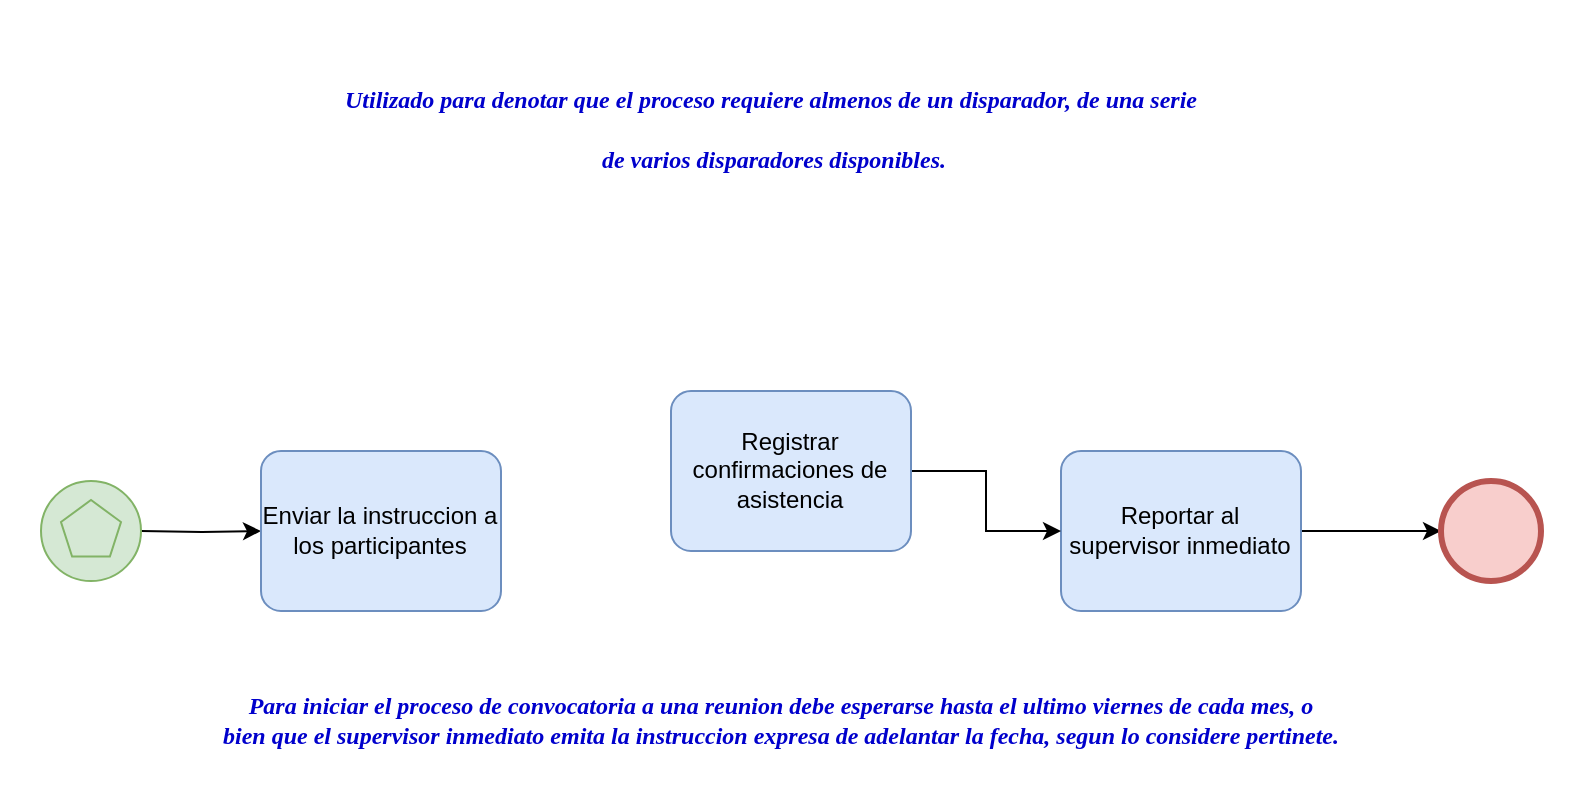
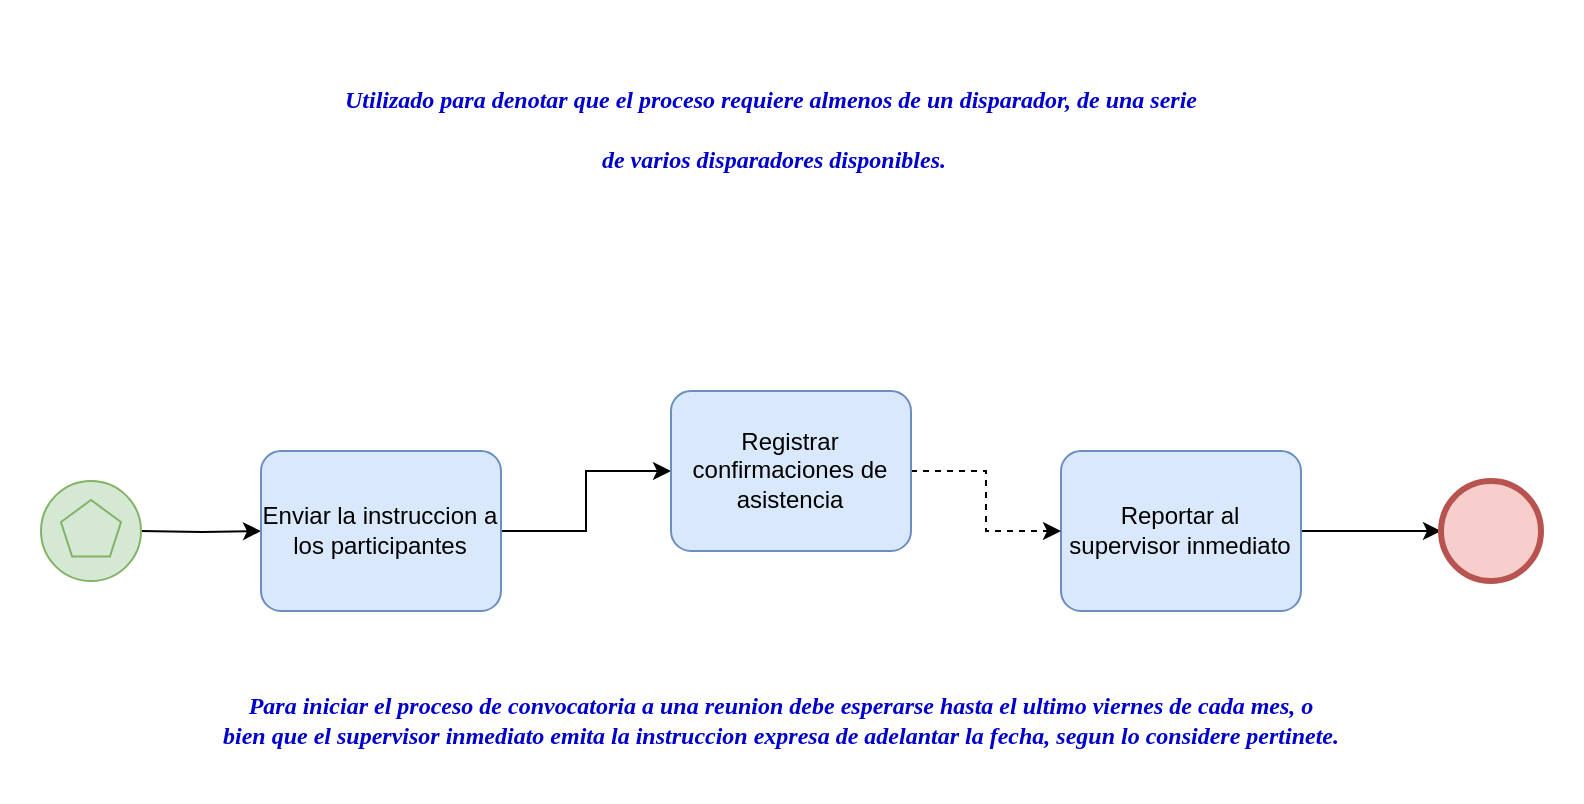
edge "Registrar confirmaciones de asistencia" -> "Reportar al supervisor inmediato": style solid -> dashed
edge "Enviar la instruccion a los participantes" -> "Registrar confirmaciones de asistencia": added
